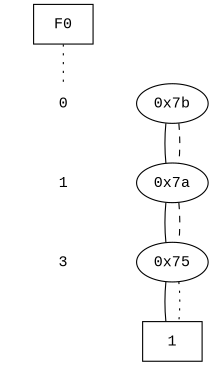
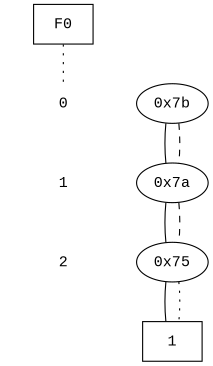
node "3": label "3" -> "2"
